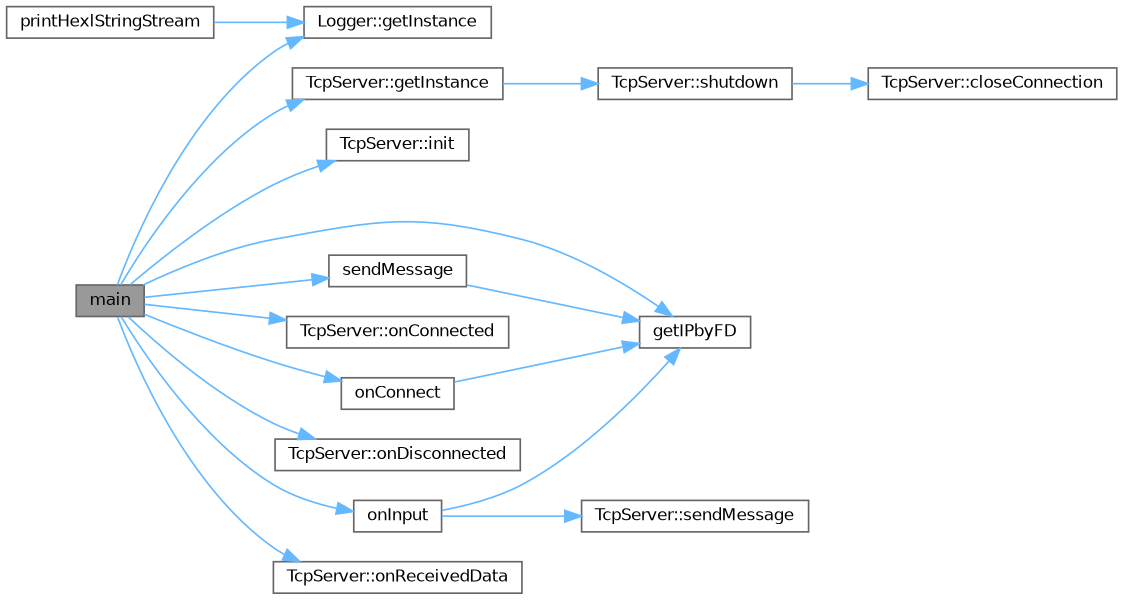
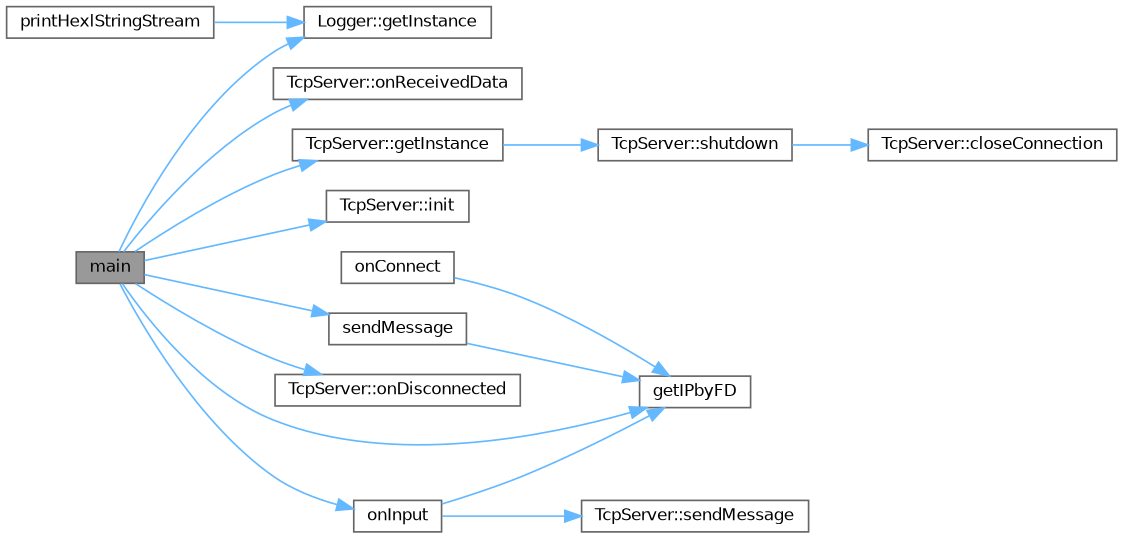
node "TcpServer::onConnected": removed
edge "main" -> "onConnect": removed
